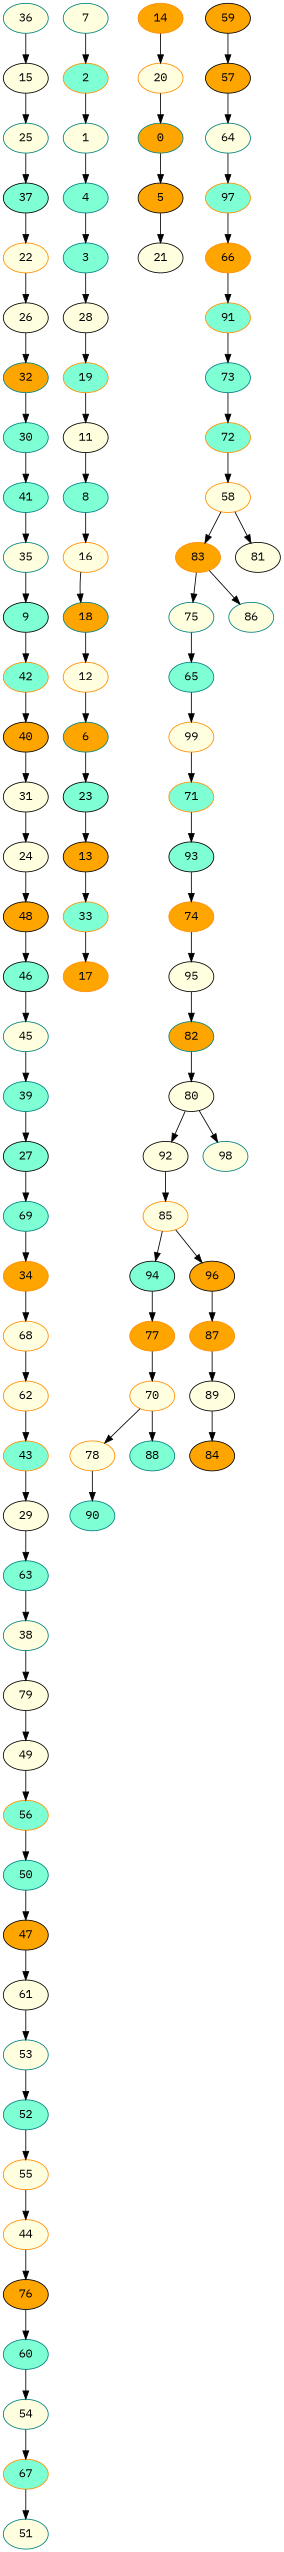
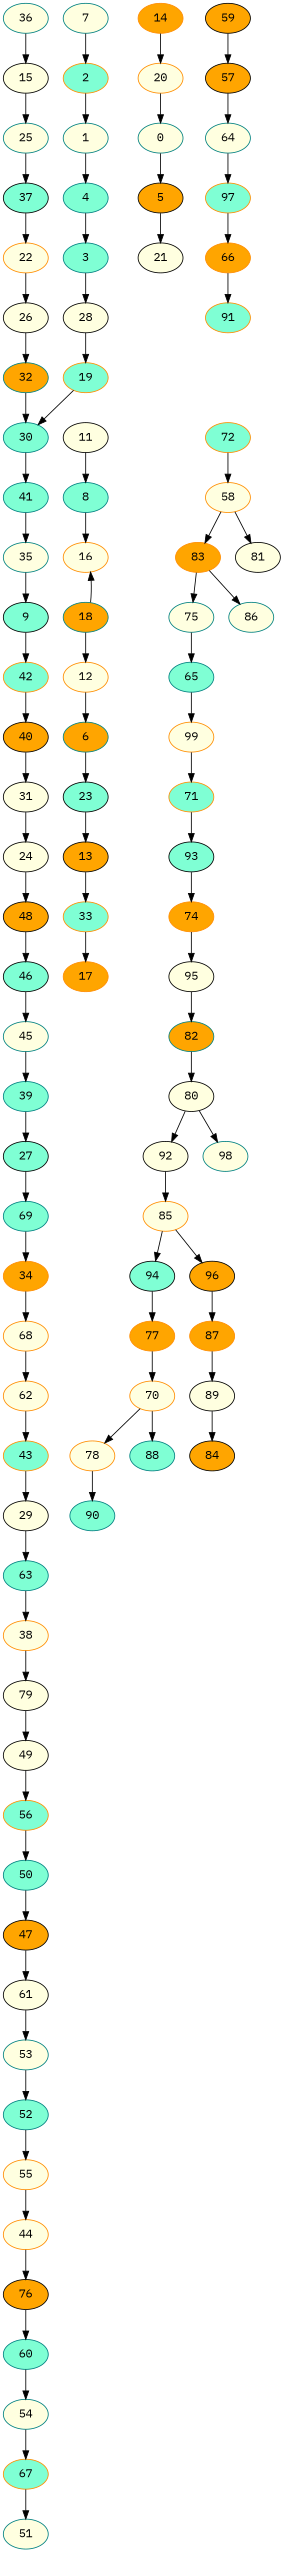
node "0": fillcolor orange -> lightyellow
node "73": removed
edge "19" -> "11": now "19" -> "30"
edge "16" -> "18": reversed
node "38": color teal -> darkorange
